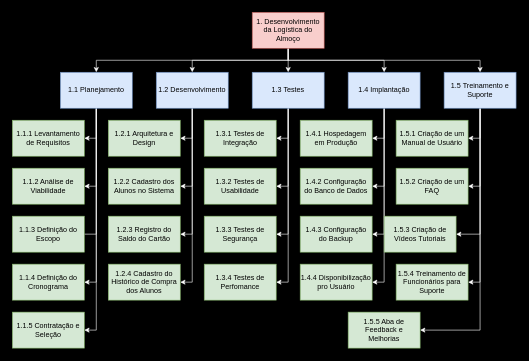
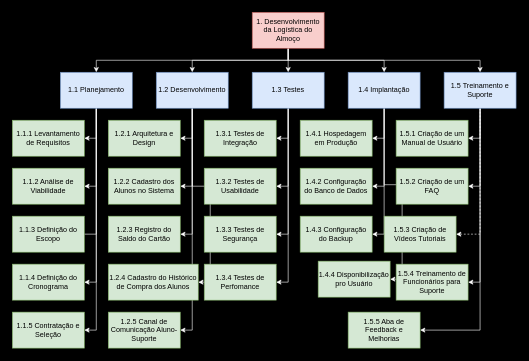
edge "1.5 Treinamento e Suporte" -> "1.5.3 Criação de Vídeos Tutoriais": style solid -> dashed
node "1.2.4 Cadastro do Histórico de Compra dos Alunos": size 72x36 -> 90x36
node "1.4.4 Disponibilização pro Usuário": moved (336, 282) -> (354, 279)
edge "1.2 Desenvolvimento" -> "1.2.5 Canal de Comunicação Aluno-Suporte": added
node "1.2.5 Canal de Comunicação Aluno-Suporte": added
